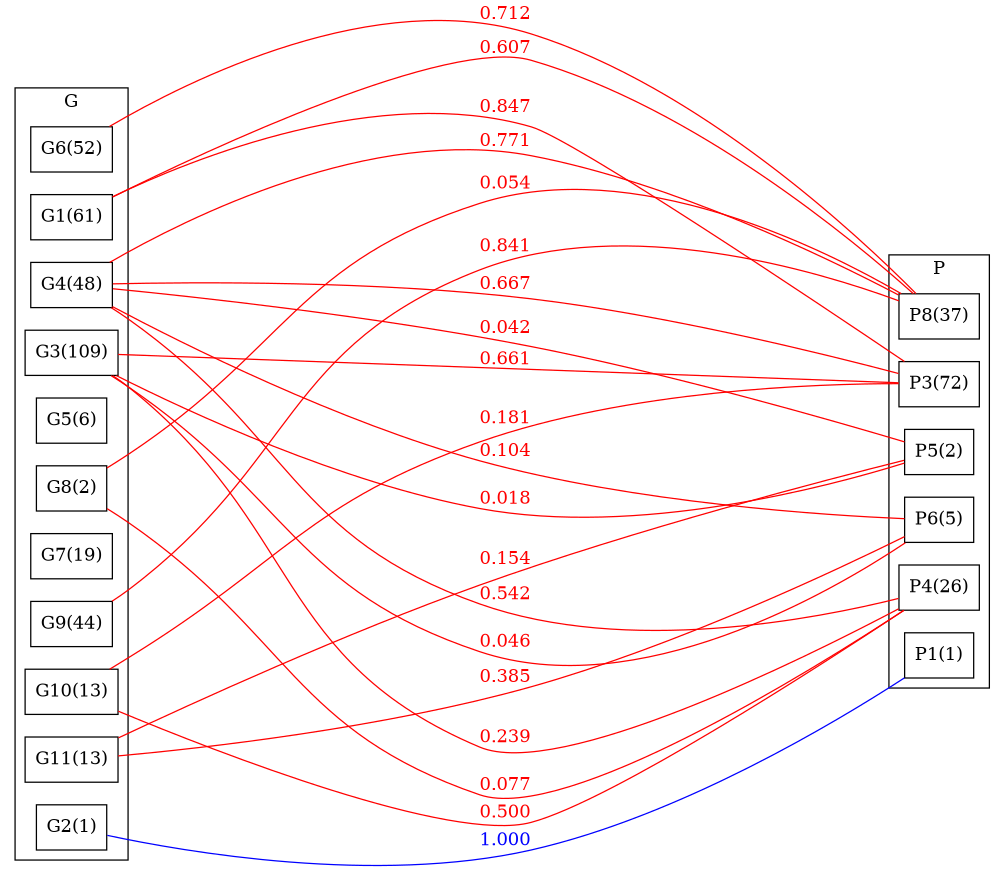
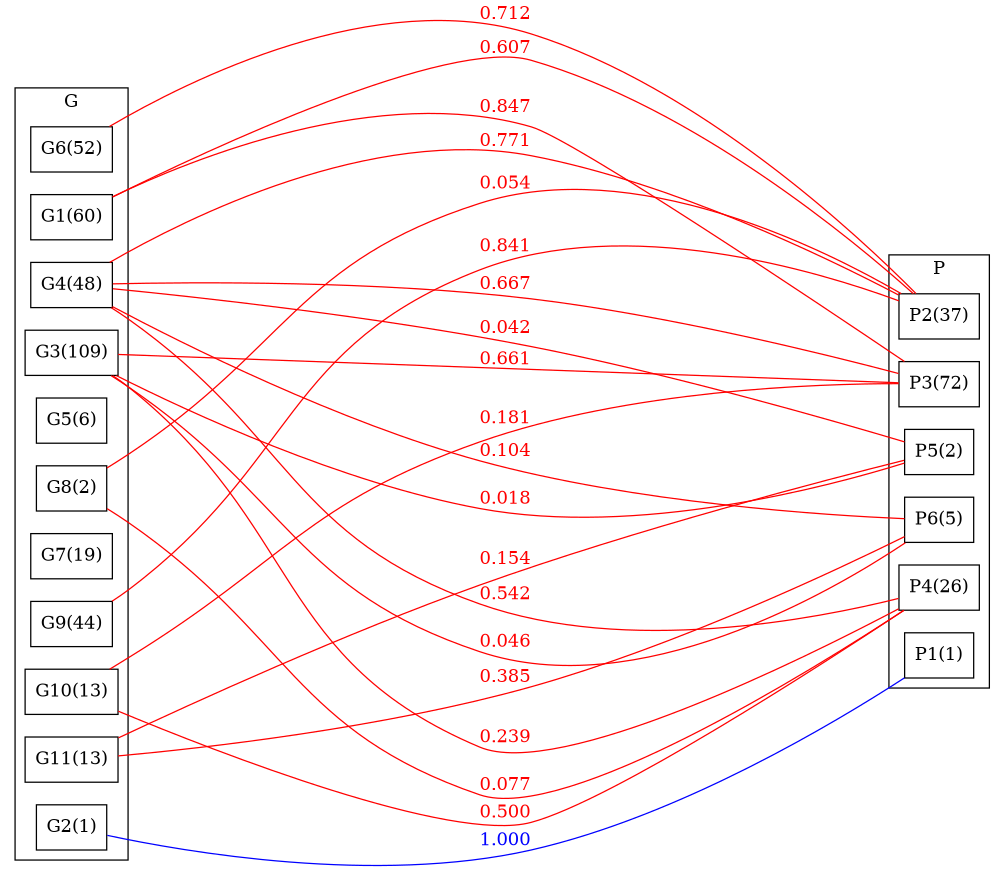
node "G1(61)": label "G1(61)" -> "G1(60)"
node "P8(37)": label "P8(37)" -> "P2(37)"
